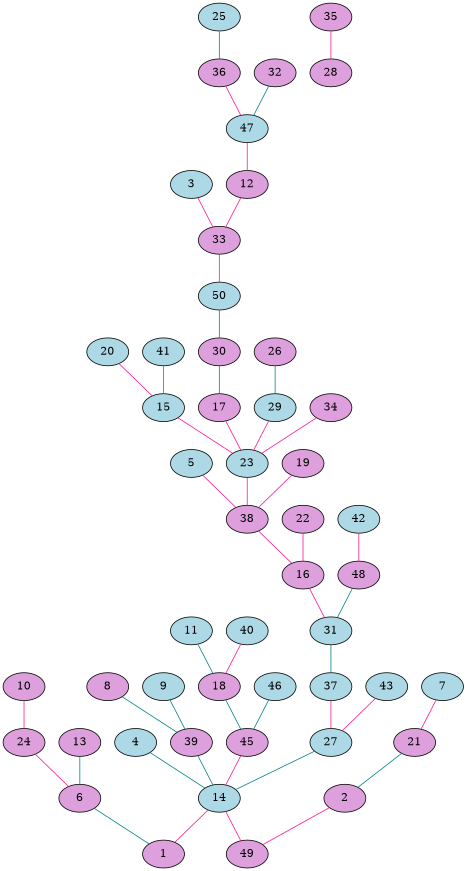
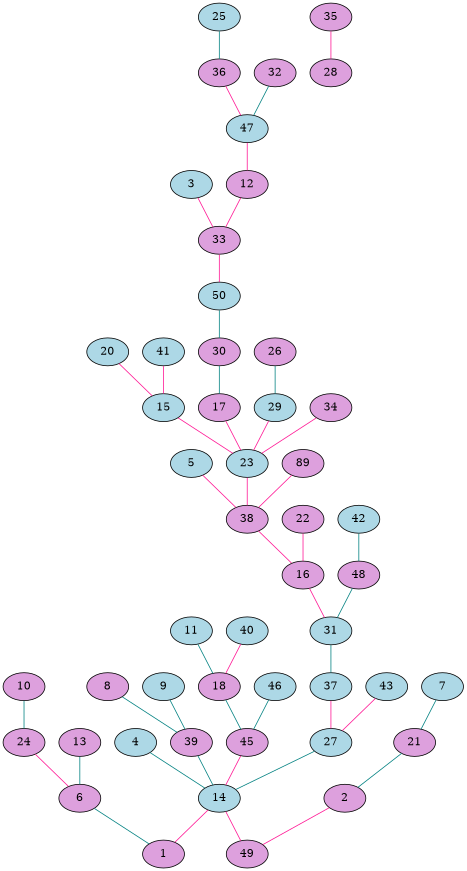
node "19": label "19" -> "89"
edge "42" -- "48": color deeppink -> teal
edge "10" -- "24": color deeppink -> teal
edge "7" -- "21": color deeppink -> teal
